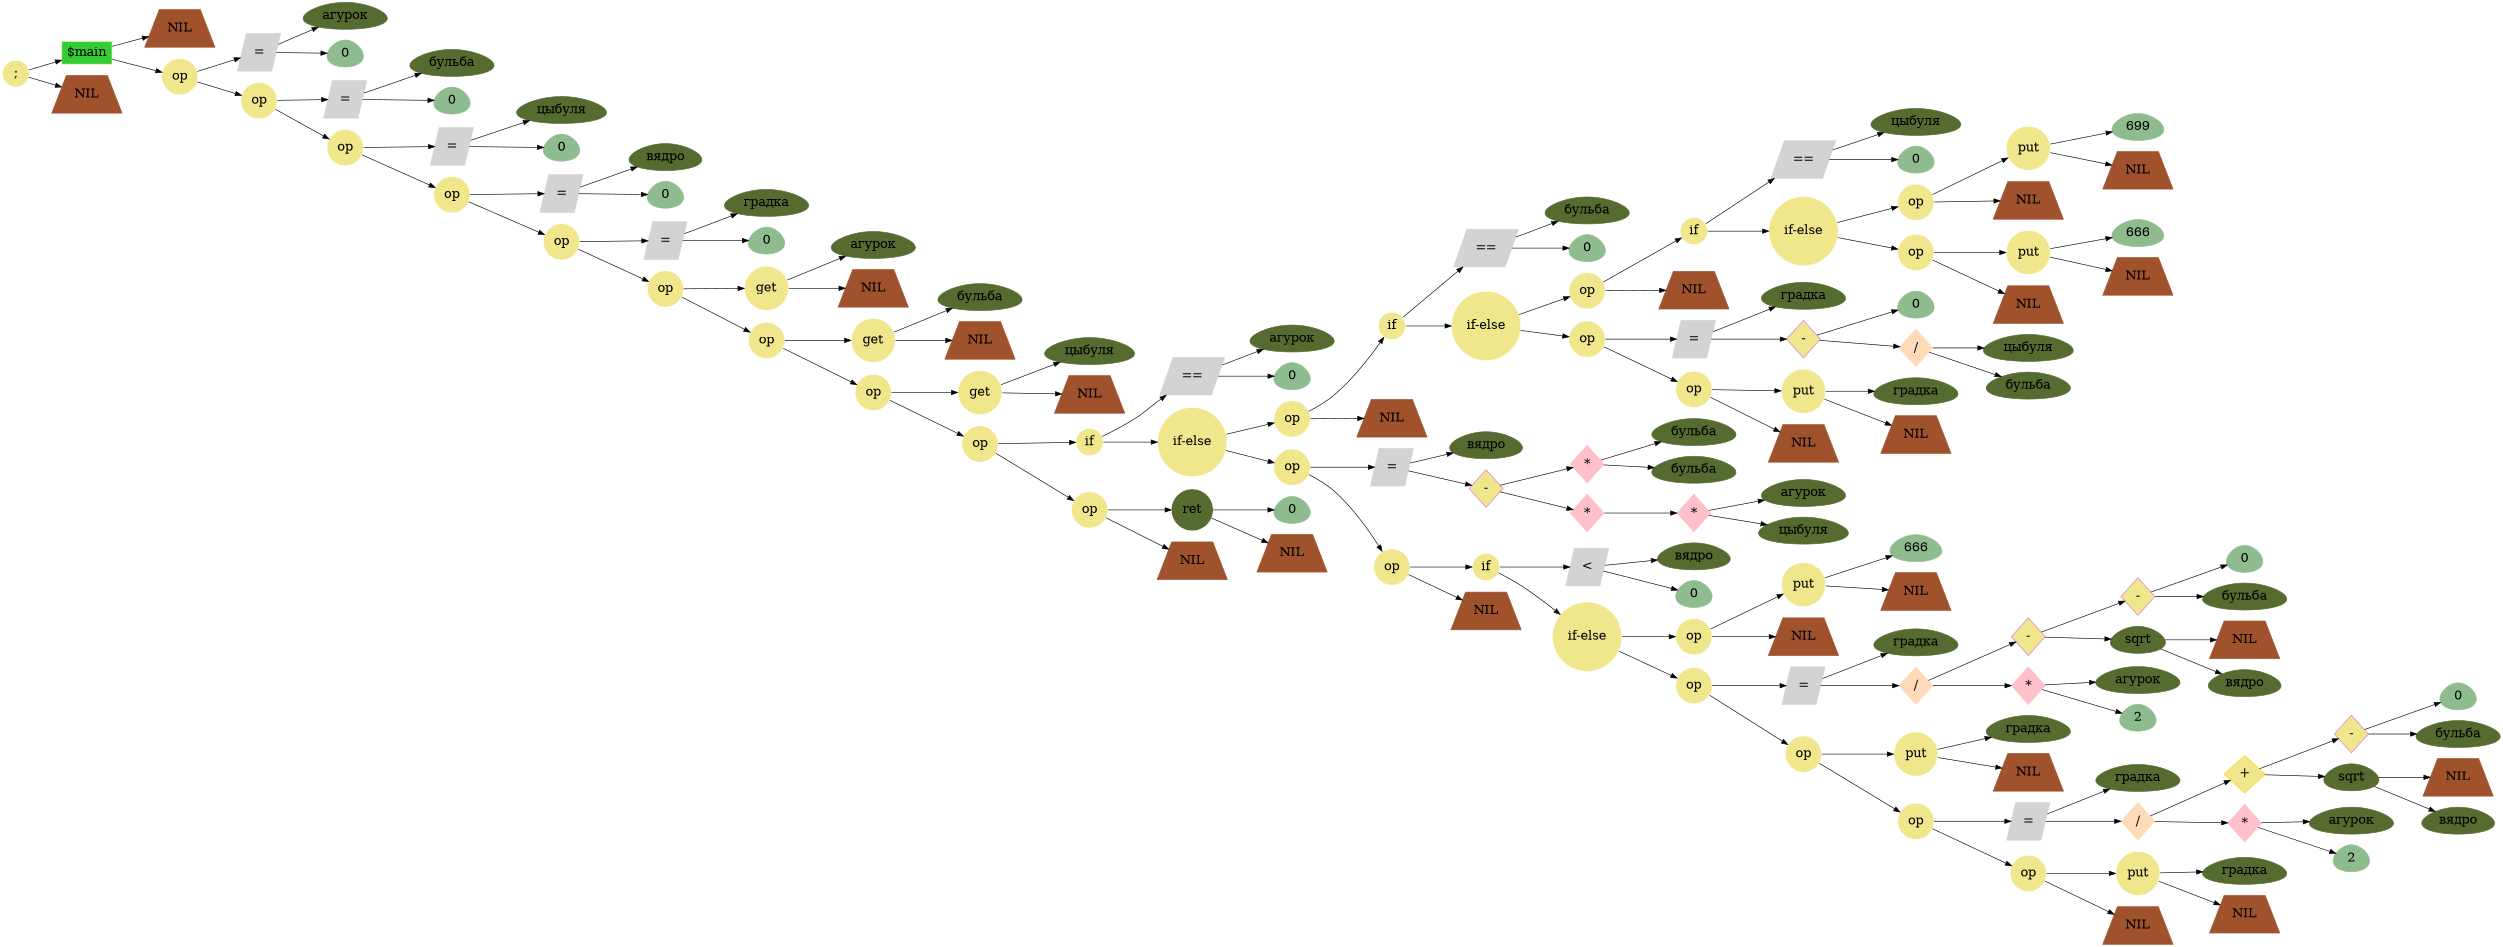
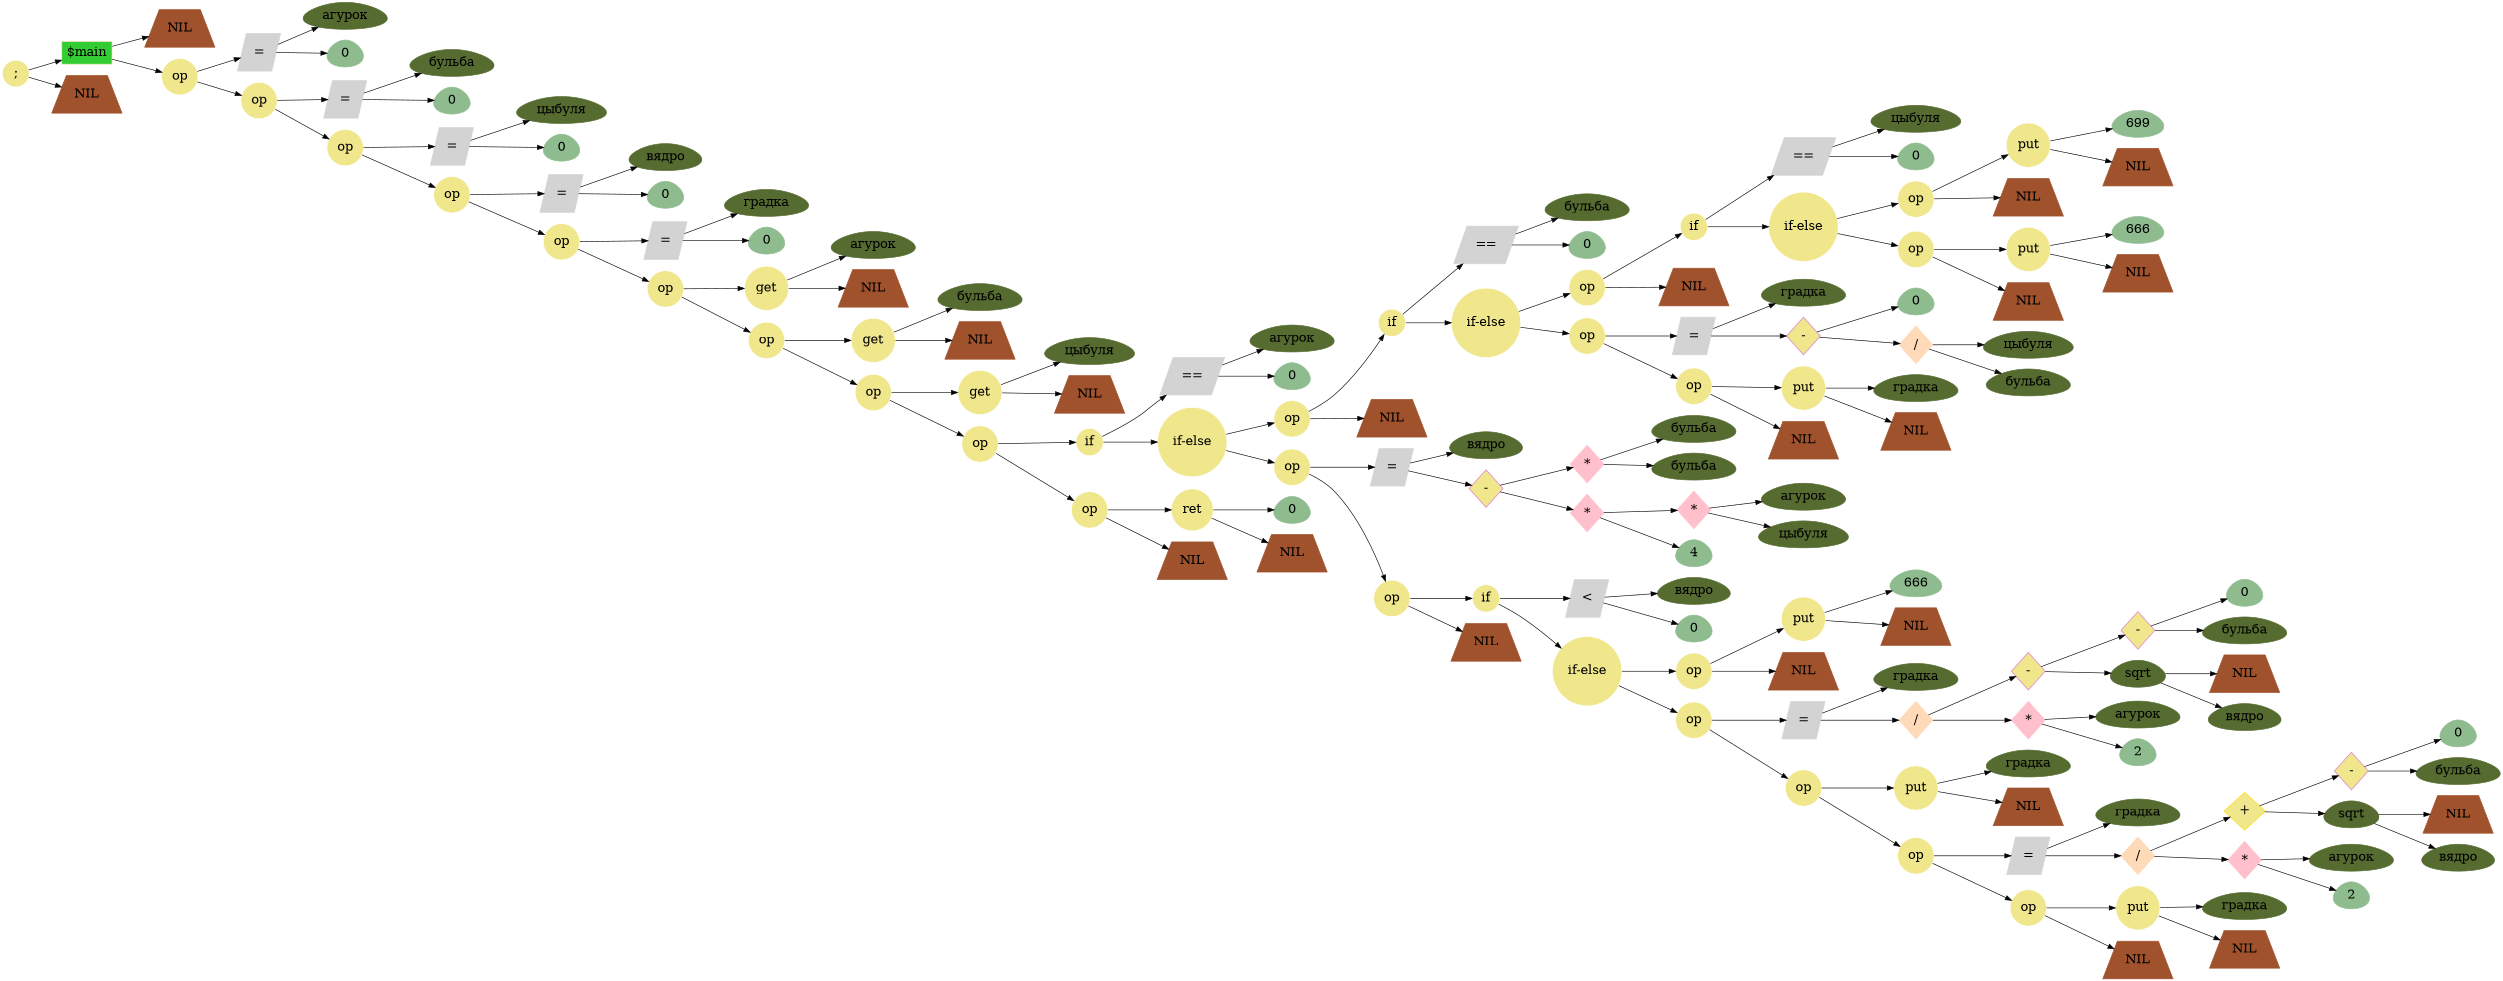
node "ret": fillcolor #556b2f -> #f0e68c
node "4": added
